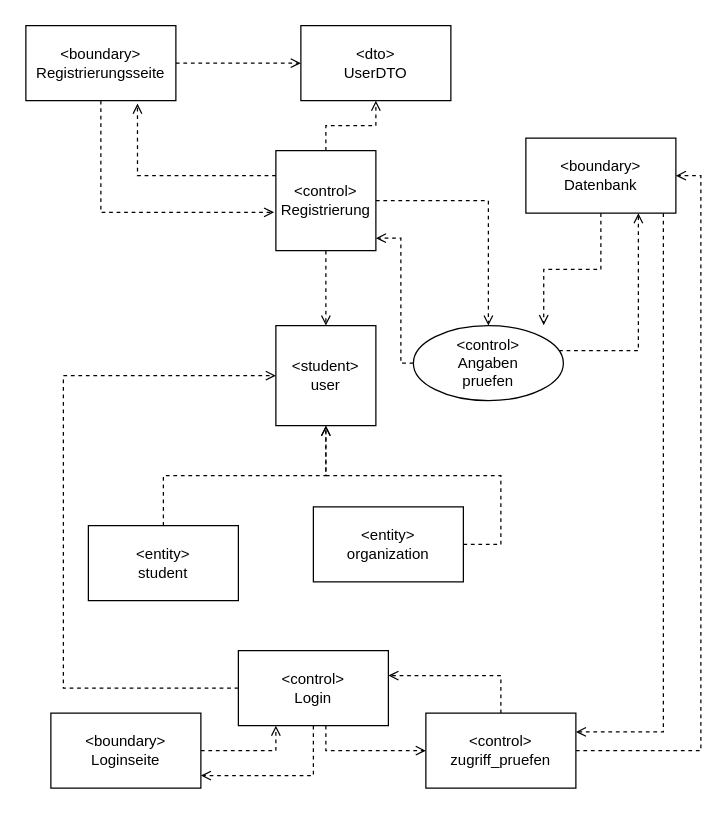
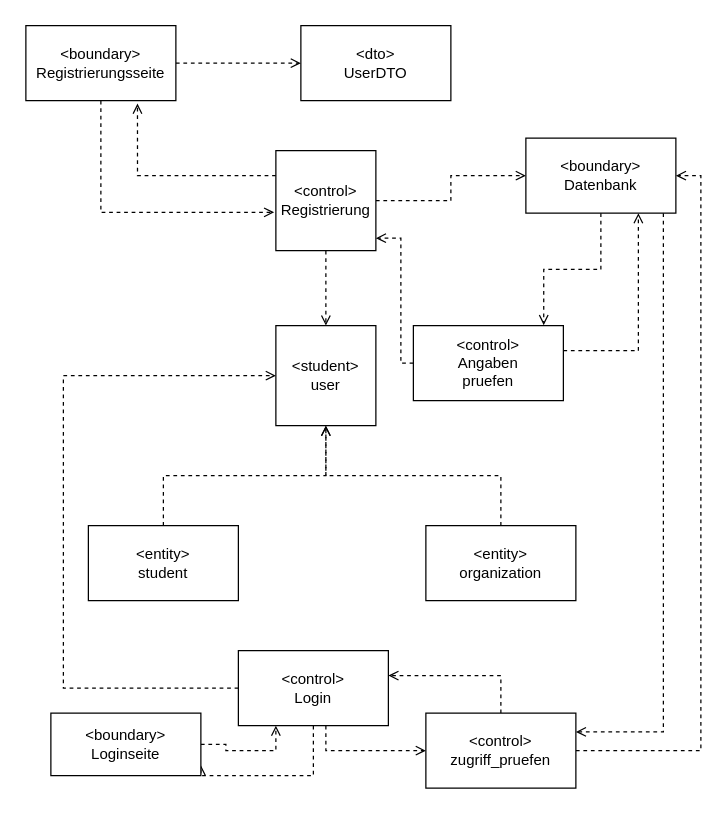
edge "<control> Registrierung" -> "<dto> UserDTO": now "<control> Registrierung" -> "<boundary> Datenbank"
edge "<control> Registrierung" -> "<control> Angaben pruefen": removed
node "<control> Angaben pruefen": shape ellipse -> rectangle
node "<entity> organization": moved (388, 544) -> (501, 563)
node "<boundary> Loginseite": size 150x75 -> 150x63
